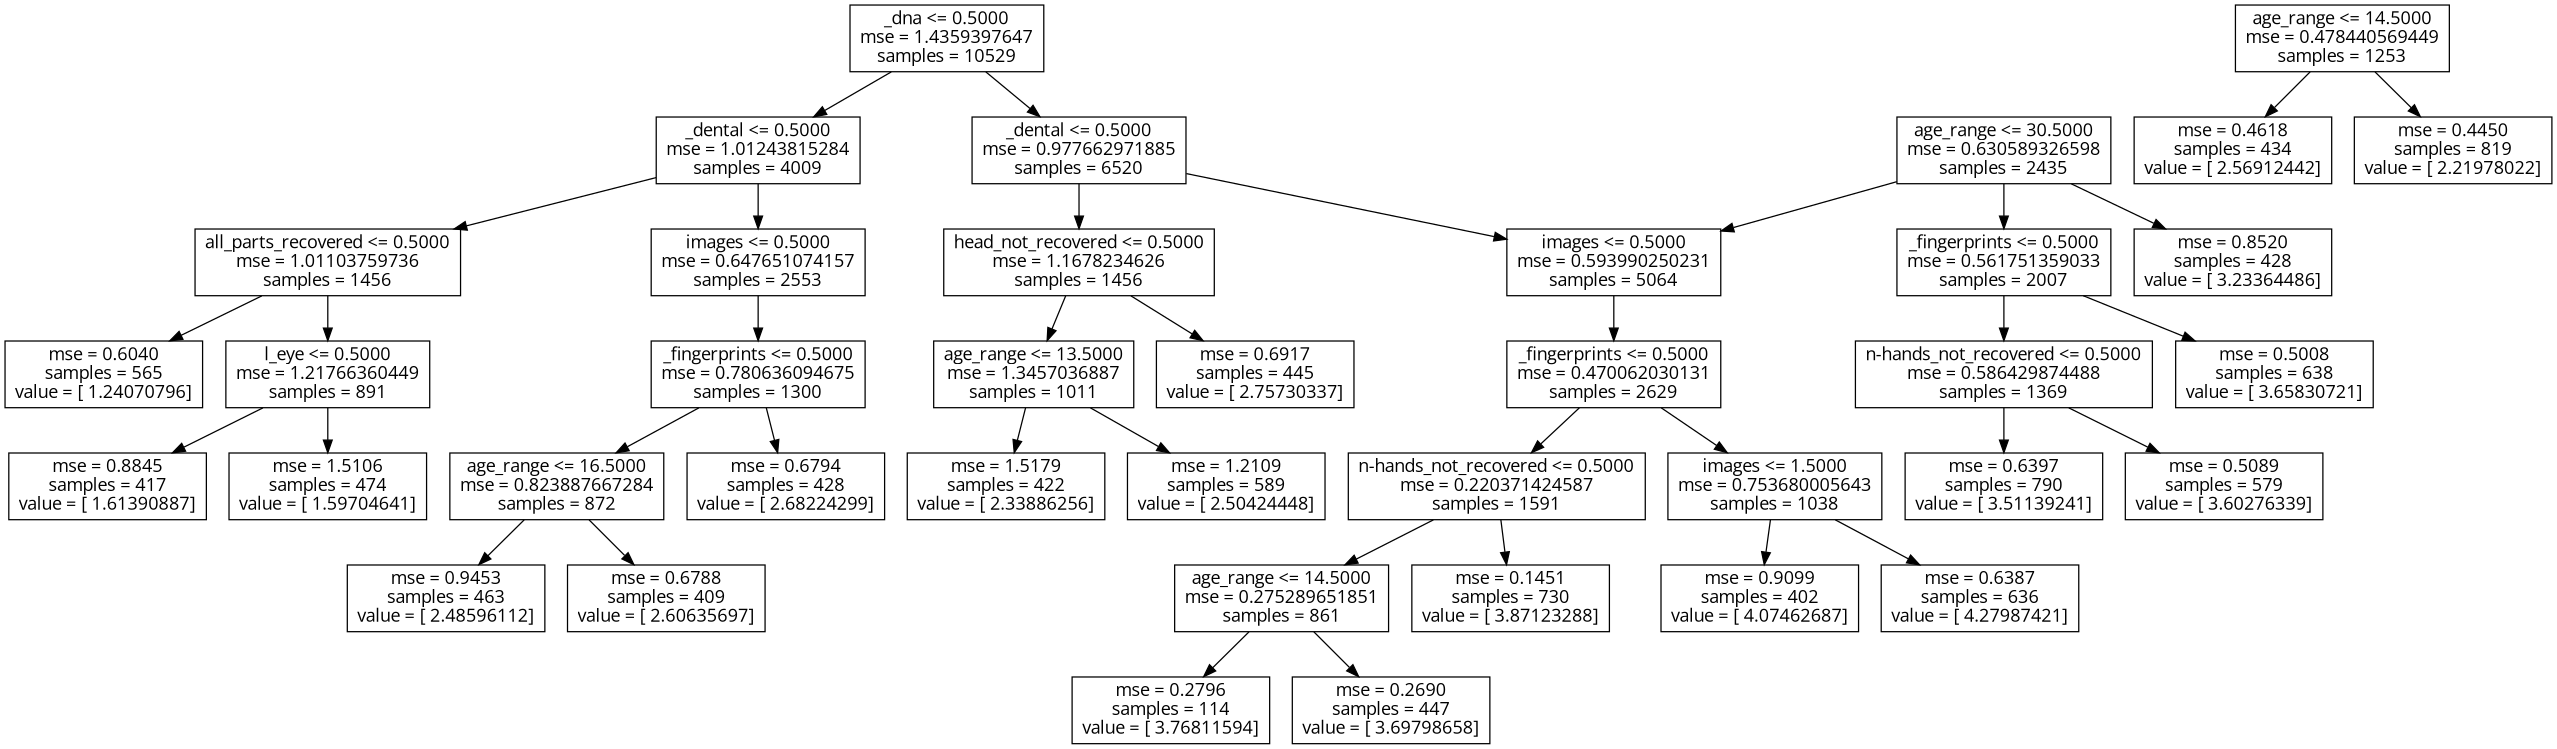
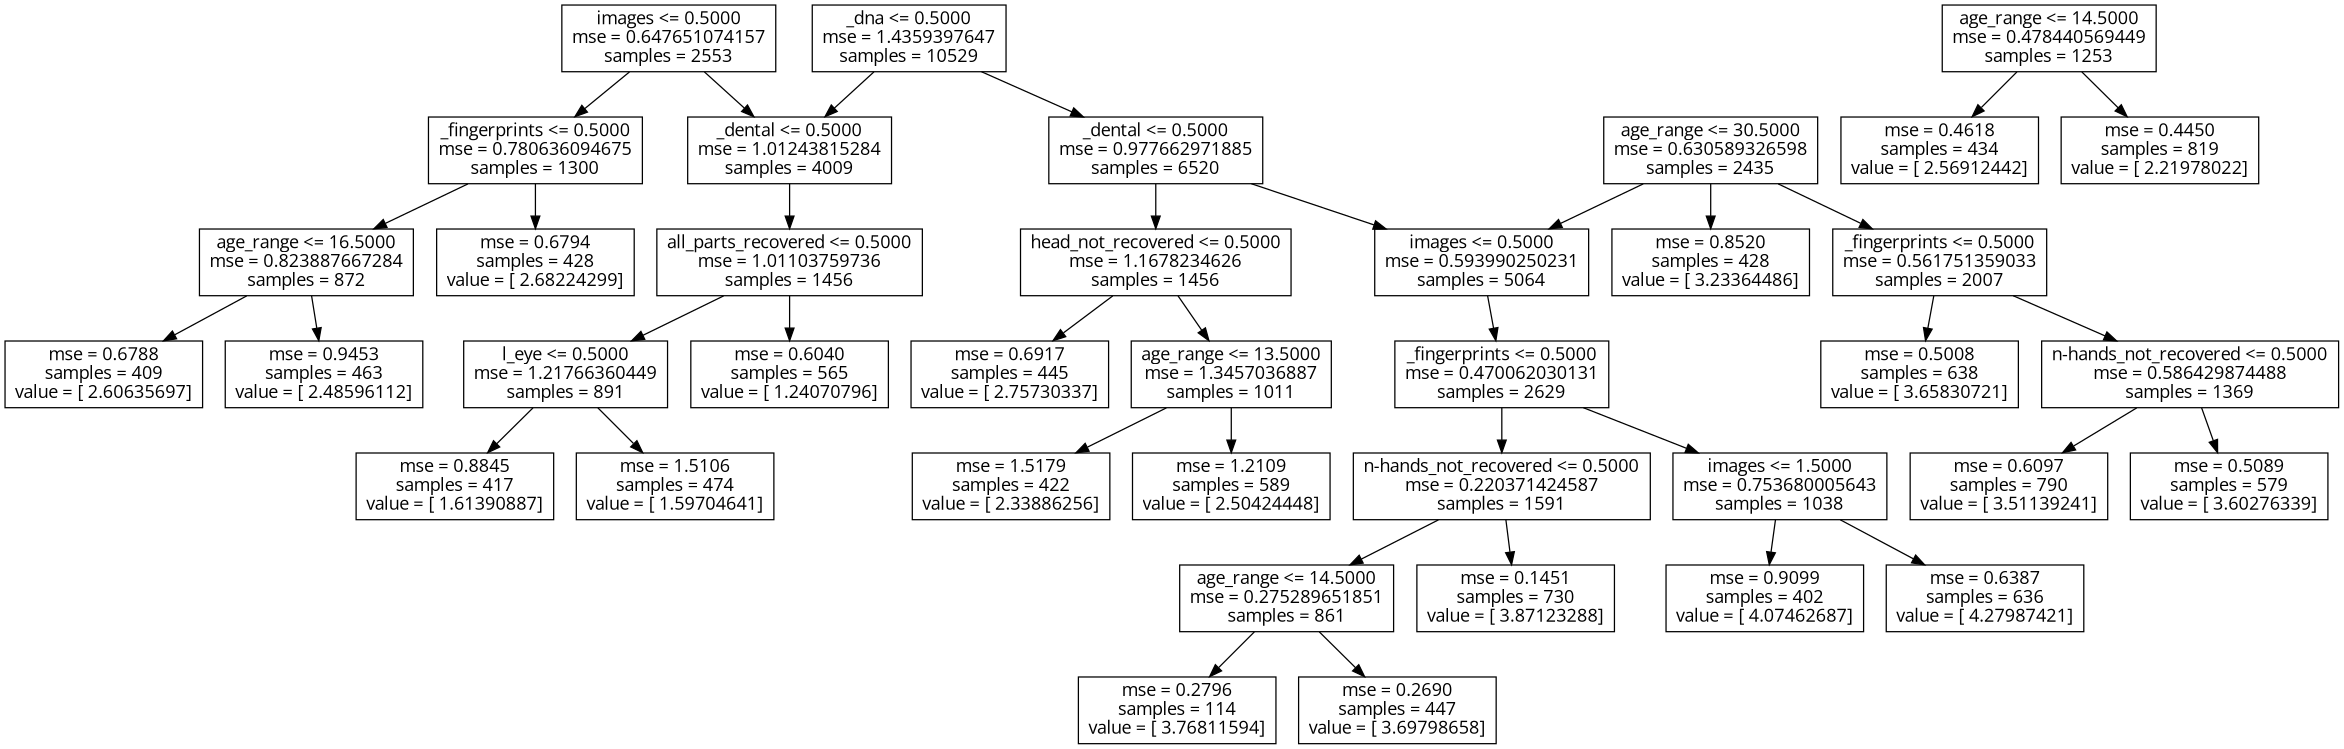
edge "_dental <= 0.5000 mse = 1.01243815284 samples = 4009" -> "images <= 0.5000 mse = 0.647651074157 samples = 2553": reversed
node "mse = 0.6397 samples = 790 value = [ 3.51139241]": label "mse = 0.6397 samples = 790 value = [ 3.51139241]" -> "mse = 0.6097 samples = 790 value = [ 3.51139241]"
